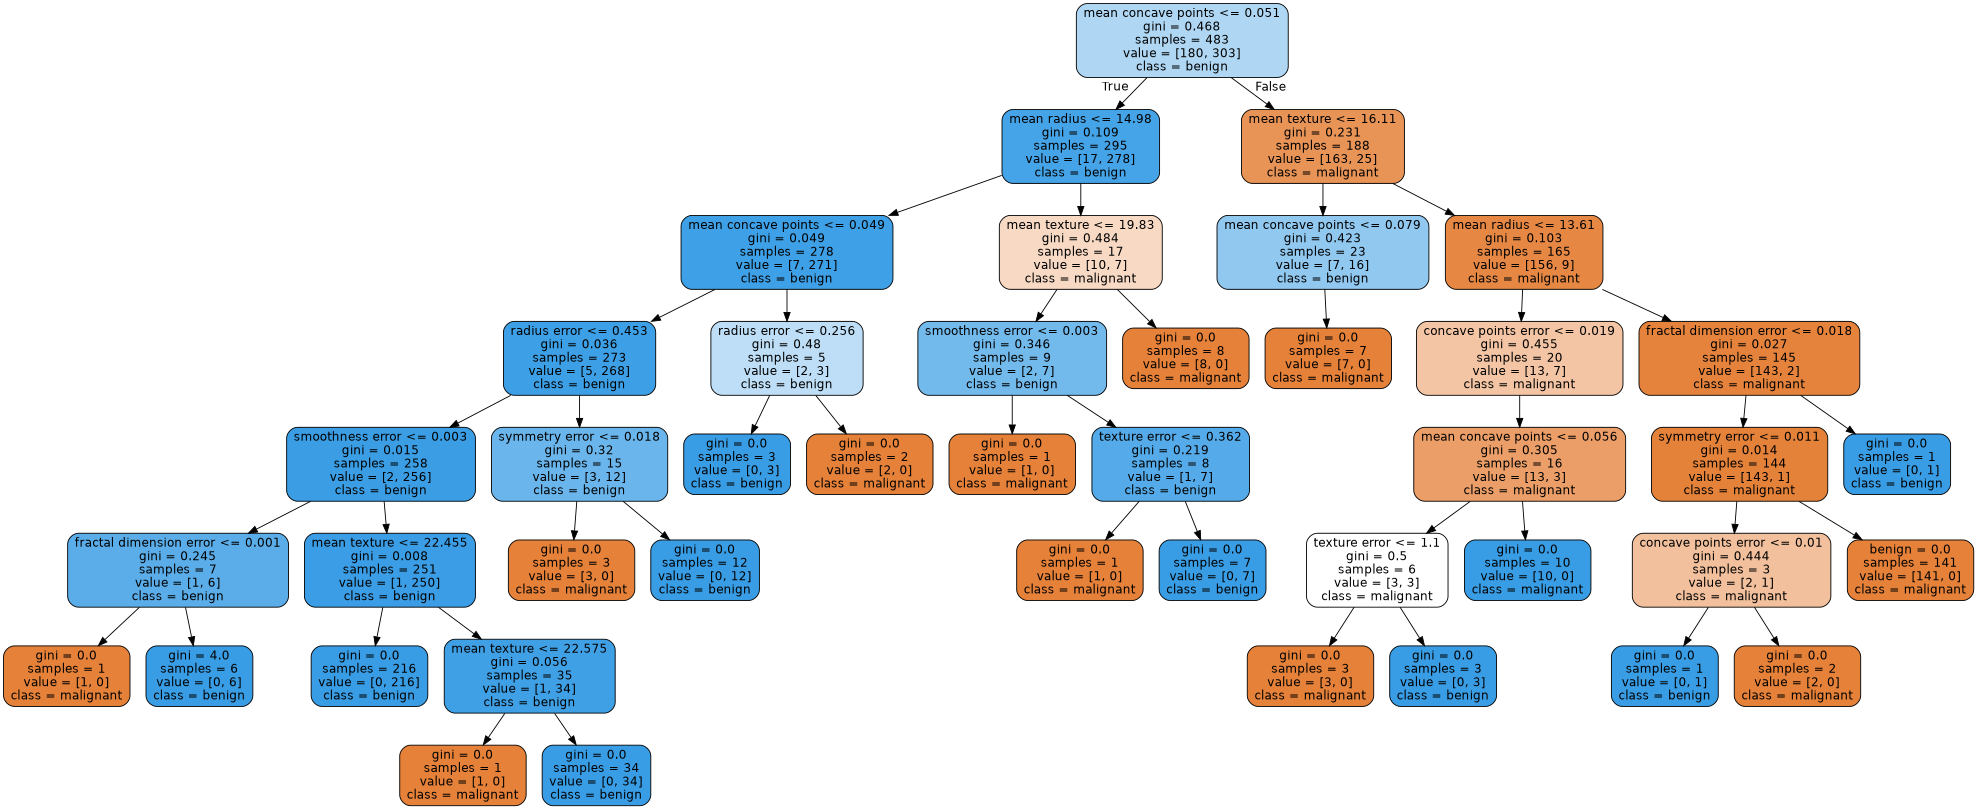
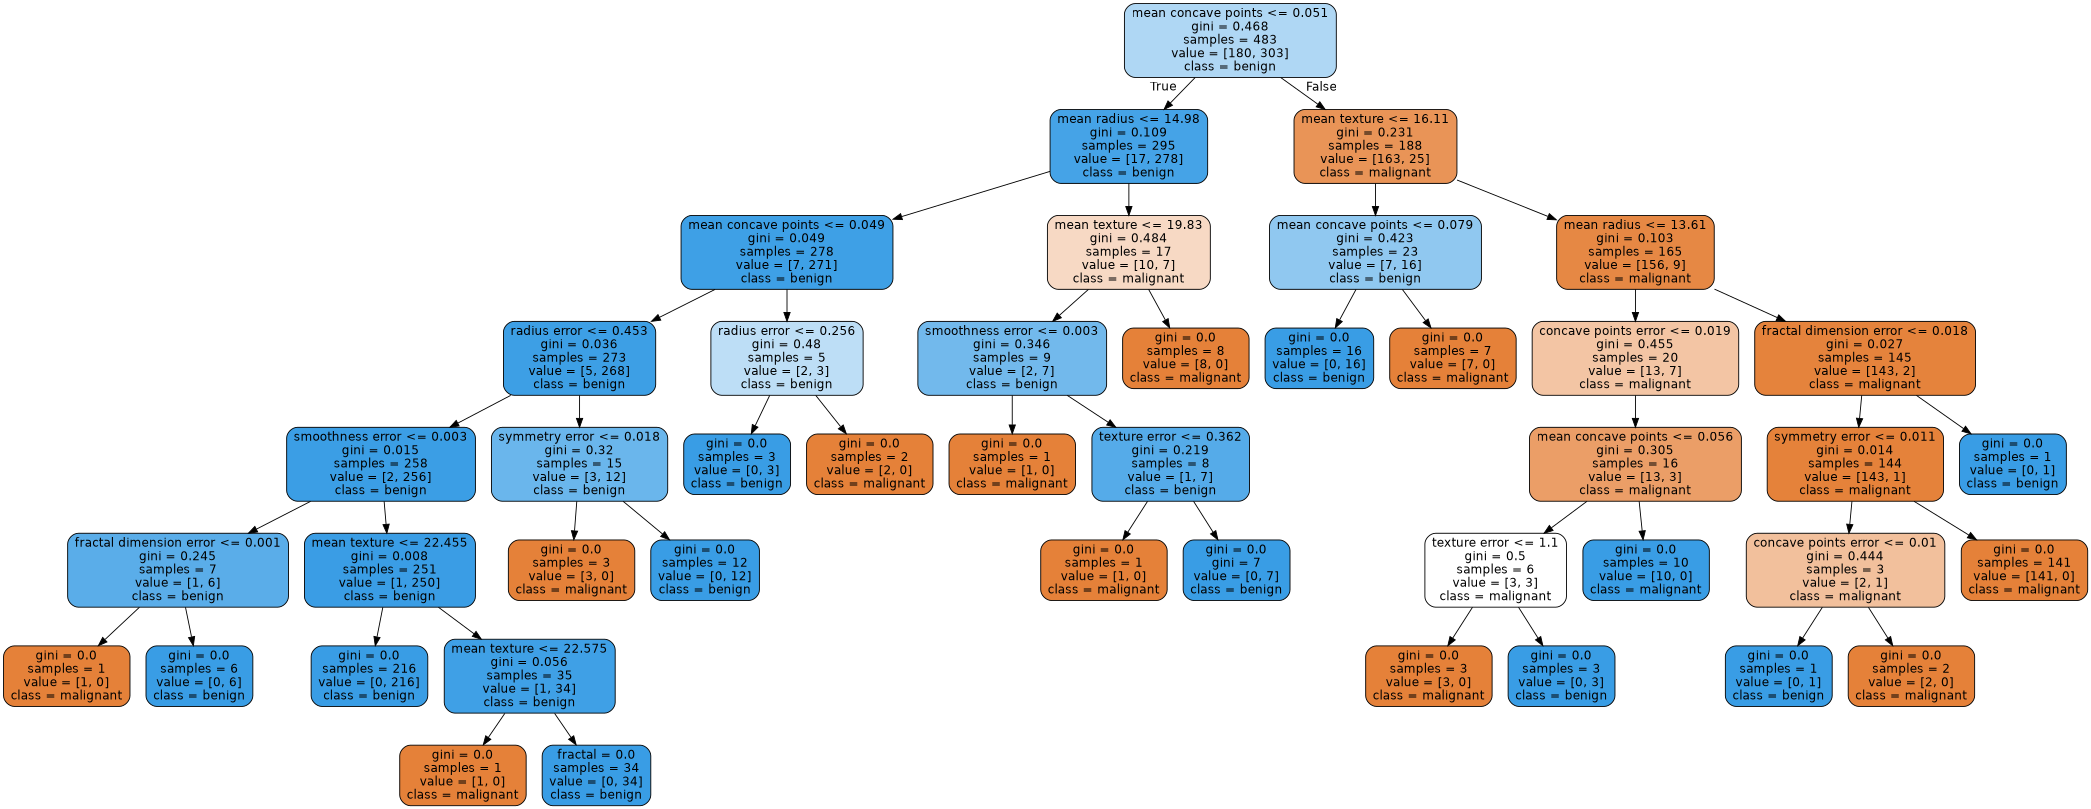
node "gini = 0.0 samples = 16 value = [0, 16] class = benign": added
node "gini = 0.0 samples = 7 value = [0, 7] class = benign": label "gini = 0.0 samples = 7 value = [0, 7] class = benign" -> "gini = 0.0 gini = 7 value = [0, 7] class = benign"
node "benign = 0.0 samples = 141 value = [141, 0] class = malignant": label "benign = 0.0 samples = 141 value = [141, 0] class = malignant" -> "gini = 0.0 samples = 141 value = [141, 0] class = malignant"
node "gini = 4.0 samples = 6 value = [0, 6] class = benign": label "gini = 4.0 samples = 6 value = [0, 6] class = benign" -> "gini = 0.0 samples = 6 value = [0, 6] class = benign"
node "gini = 0.0 samples = 34 value = [0, 34] class = benign": label "gini = 0.0 samples = 34 value = [0, 34] class = benign" -> "fractal = 0.0 samples = 34 value = [0, 34] class = benign"
